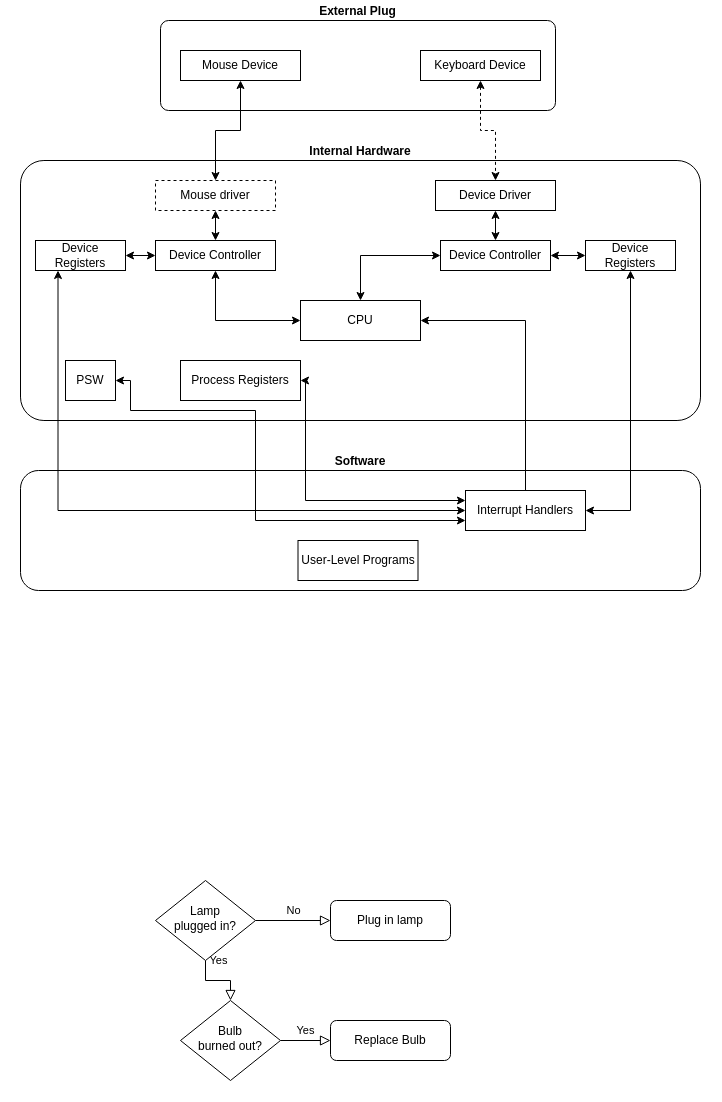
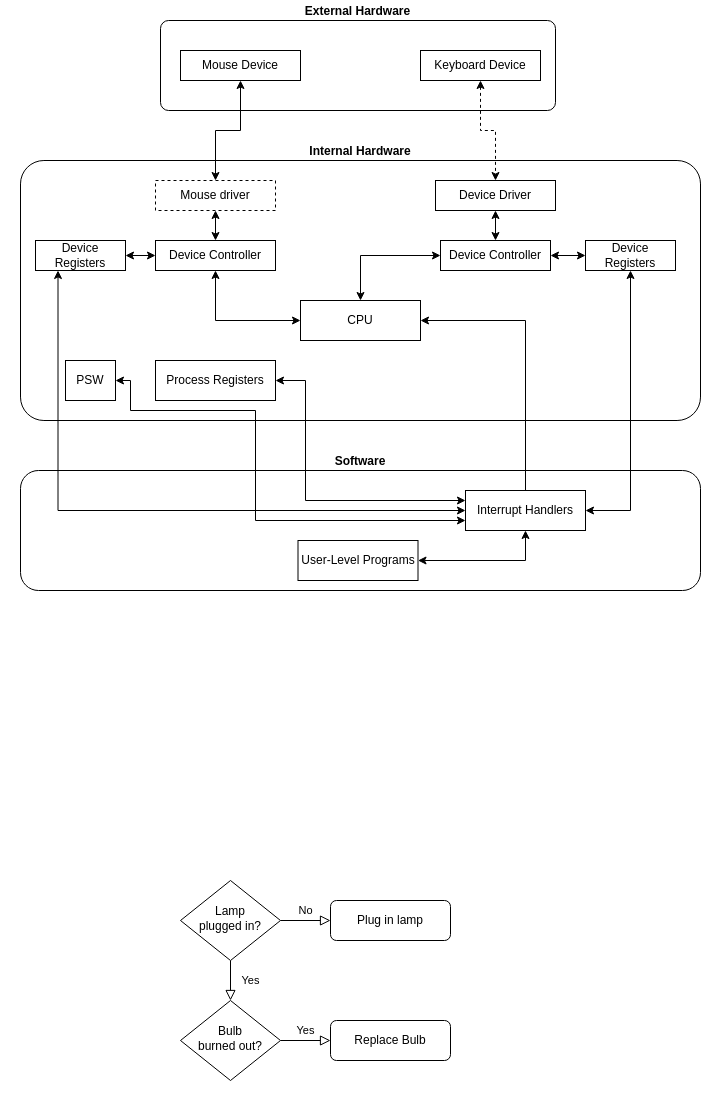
node "External Plug": label "External Plug" -> "External Hardware"
node "Process Registers": moved (241, 381) -> (216, 381)
edge "Interrupt Handlers" -- "User-Level Programs": added
node "Lamp plugged in?": moved (206, 921) -> (231, 921)
